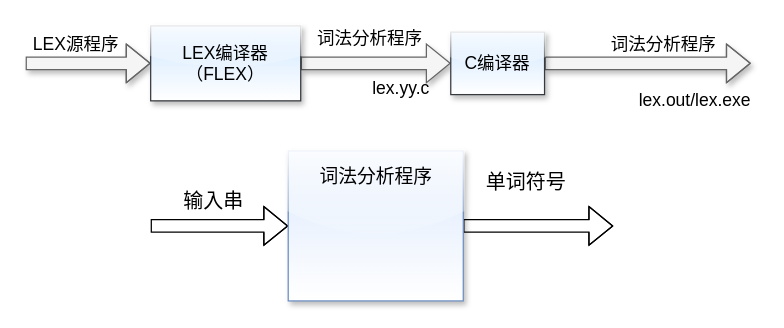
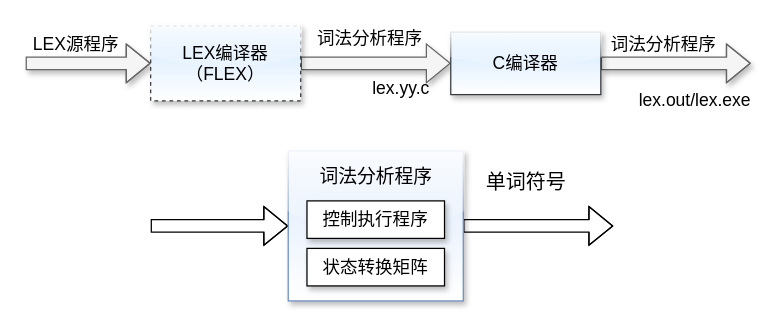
node "LEX编译器（FLEX）": style solid -> dashed
node "C编译器": size 94x63 -> 150x63
node "输入串": removed
node "控制执行程序": added
node "状态转换矩阵": added
